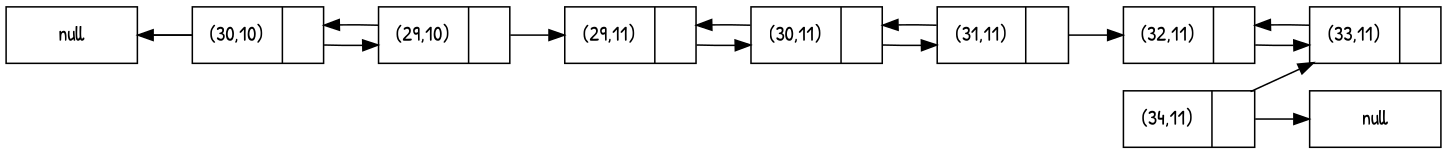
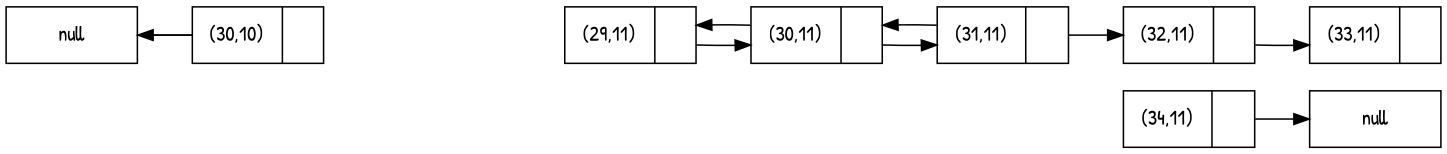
edge "(33,11)" -> "(32,11)": removed
node "(29,10)": removed
edge "(34,11)" -> "(33,11)": removed
